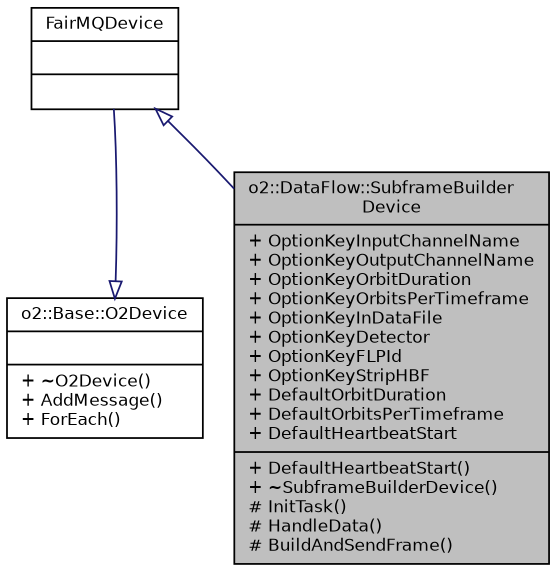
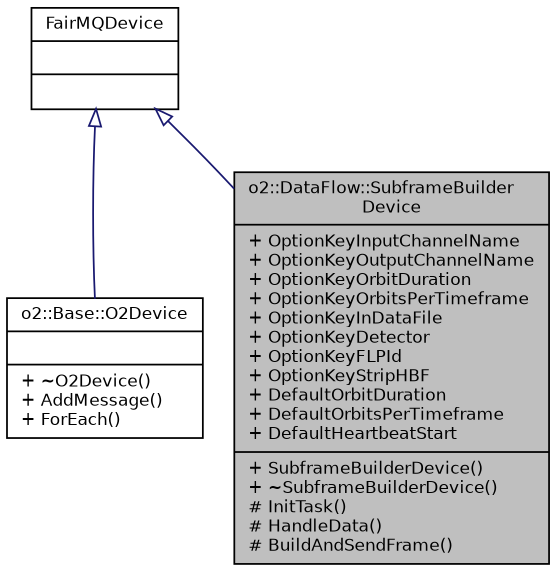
edge "FairMQDevice" -> "o2::Base::O2Device": reversed
node "o2::DataFlow::SubframeBuilder": text "+ DefaultHeartbeatStart()" -> "+ SubframeBuilderDevice()"
